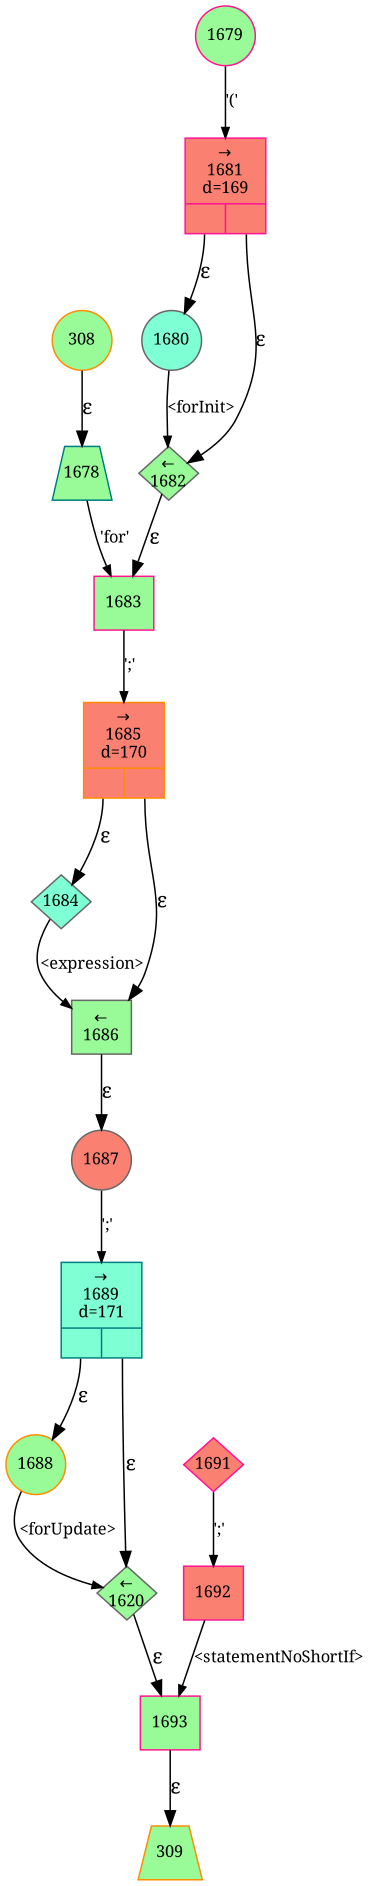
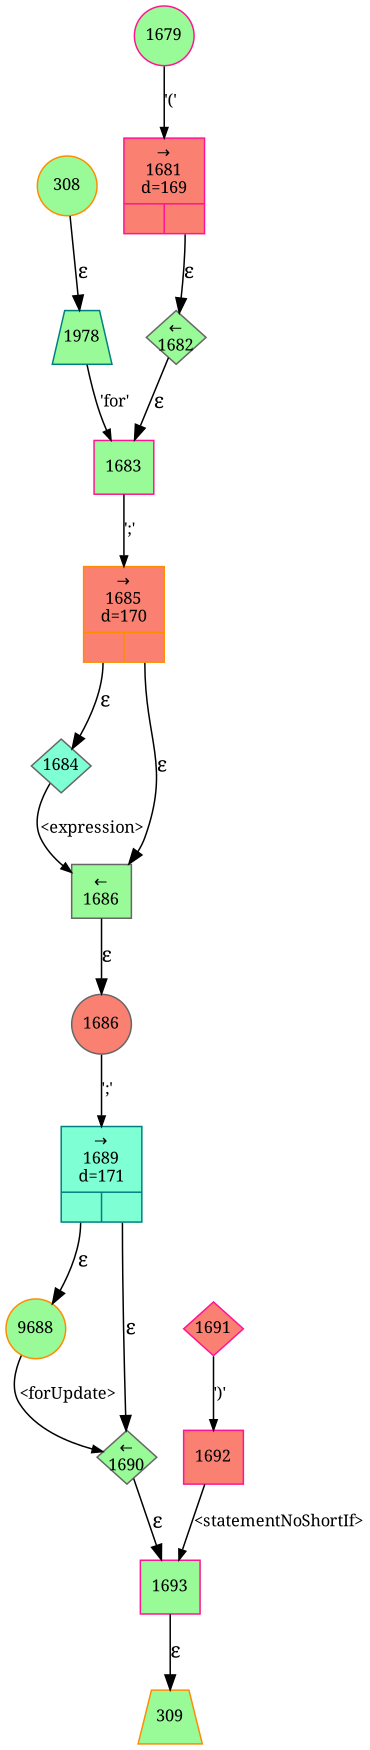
node "1680": removed
node "1678": label "1678" -> "1978"
node "1687": label "1687" -> "1686"
node "1688": label "1688" -> "9688"
edge "1691" -> "1692": label "';'" -> "')'"
node "← 1620": label "← 1620" -> "← 1690"
